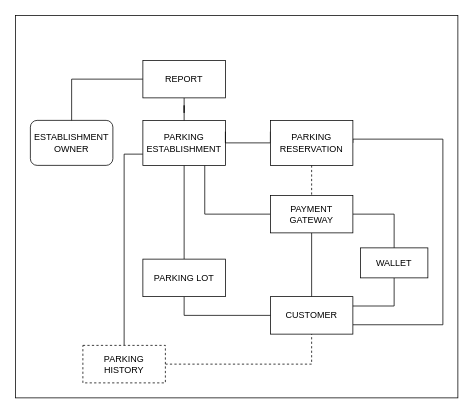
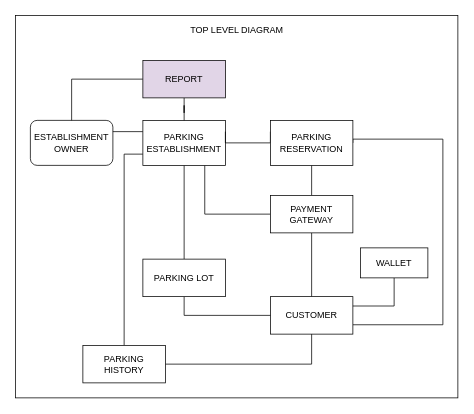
node "TOP LEVEL DIAGRAM": added
node "REPORT": fillcolor #ffffff -> #e1d5e7
edge "ESTABLISHMENT OWNER" -- "PARKING ESTABLISHMENT": added
edge "PARKING RESERVATION" -- "PAYMENT GATEWAY": style dashed -> solid
edge "PAYMENT GATEWAY" -- "WALLET": removed
node "PARKING HISTORY": style dashed -> solid
edge "CUSTOMER" -- "PARKING HISTORY": style dashed -> solid
